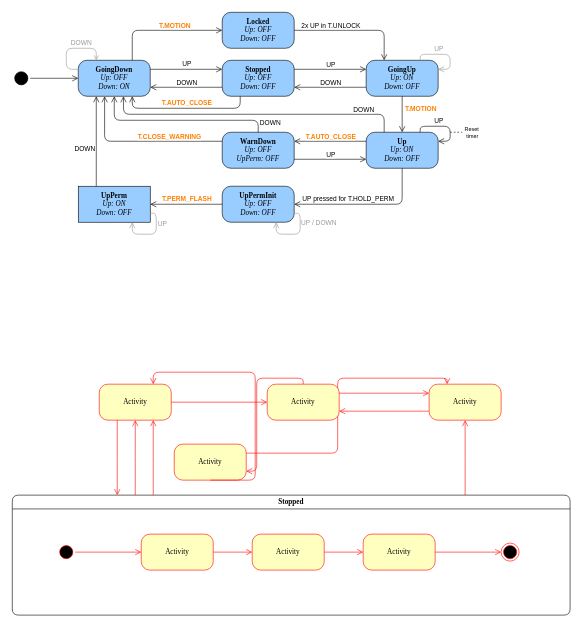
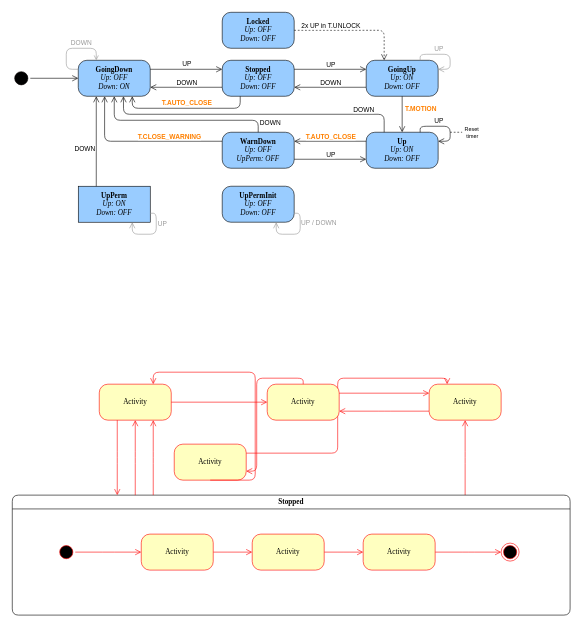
edge "GoingDown Up: OFF Down: ON" -> "Locked Up: OFF Down: OFF": removed, label "T.MOTION"
edge "Locked Up: OFF Down: OFF" -> "GoingUp Up: ON Down: OFF": style solid -> dashed
edge "UpPermInit Up: OFF Down: OFF" -> "UpPerm Up: ON Down: OFF": removed, label "T.PERM_FLASH"
edge "Up Up: ON Down: OFF" -> "UpPermInit Up: OFF Down: OFF": removed, label "UP pressed for T.HOLD_PERM"
